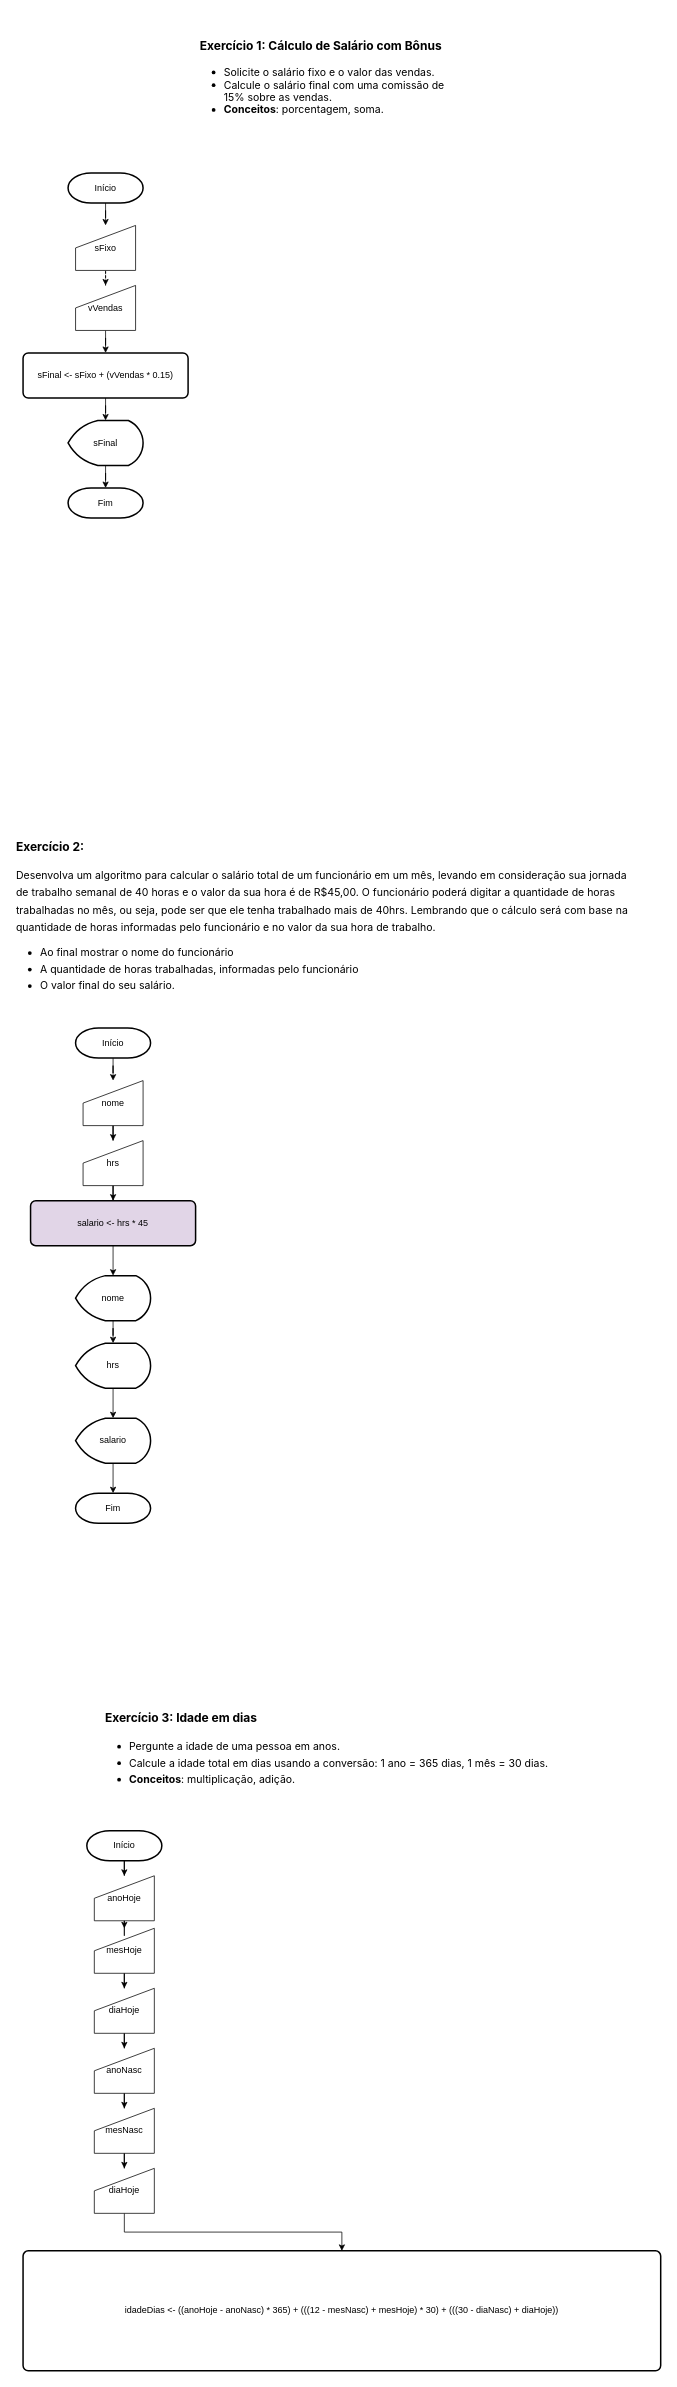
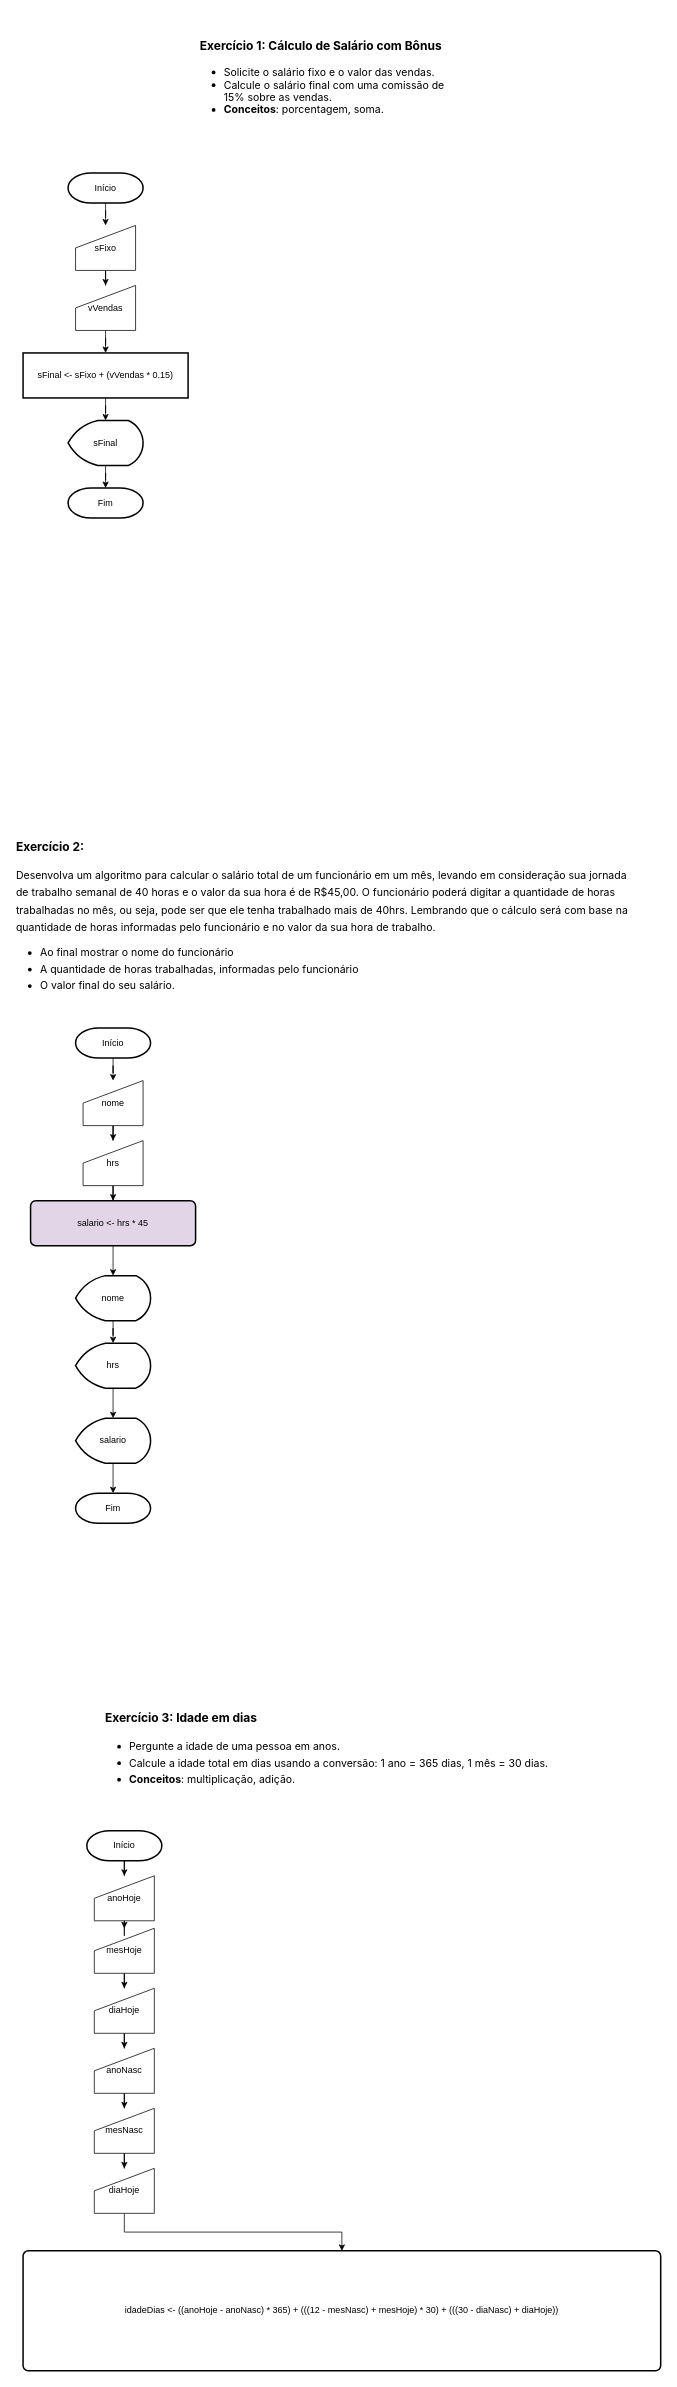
edge "sFixo" -> "vVendas": style dashed -> solid
node "sFinal <- sFixo + (vVendas * 0.15)": shape rounded rectangle -> rectangle
